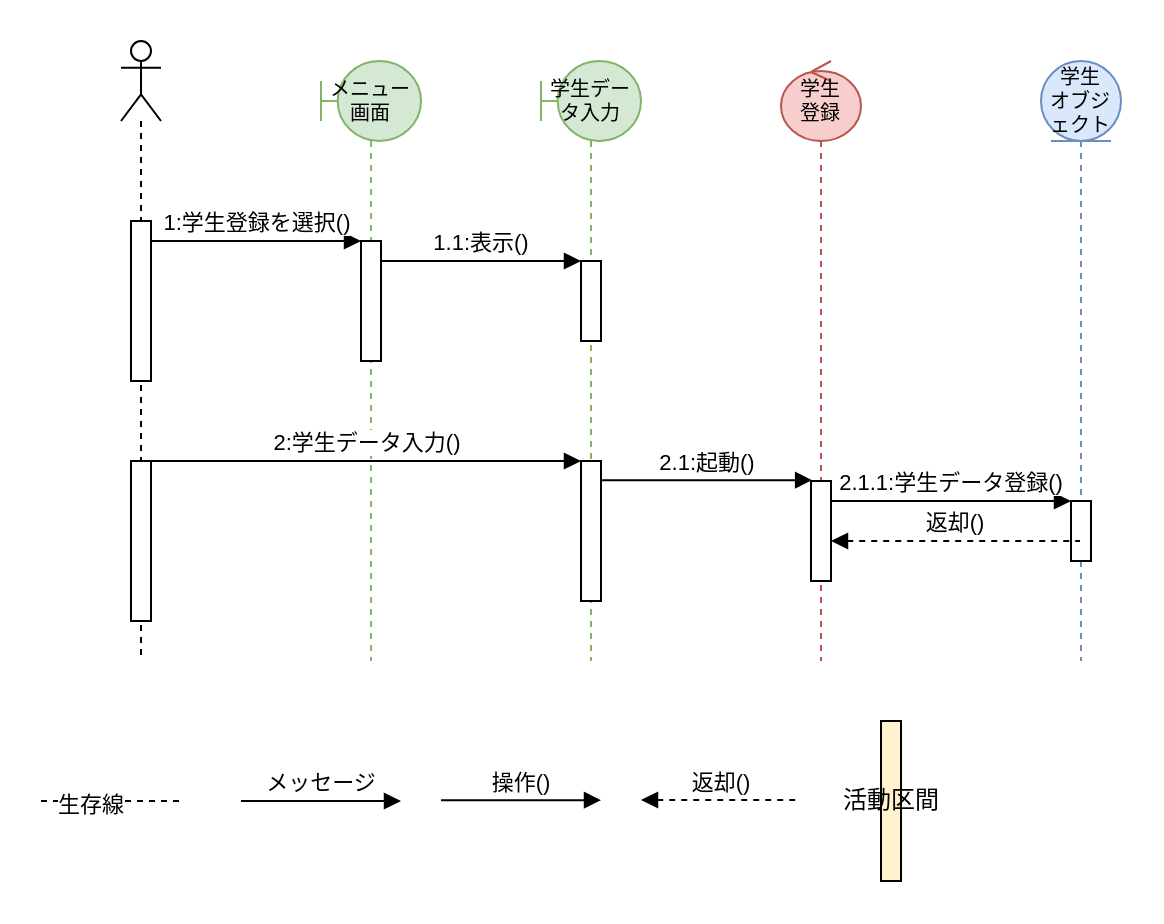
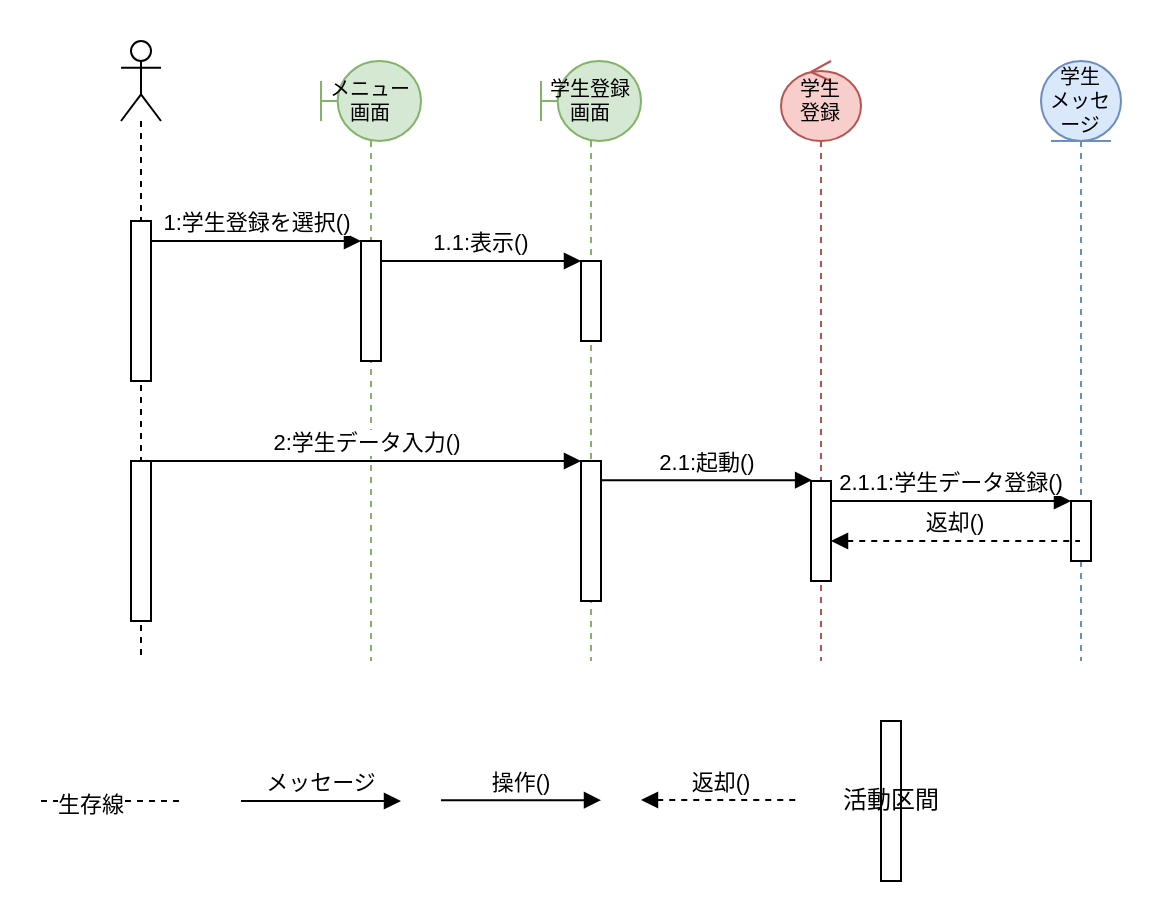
node "学生データ入力": label "学生データ入力" -> "学生登録画面"
node "学生 オブジェクト": label "学生 オブジェクト" -> "学生 メッセージ"
node "活動区間": fillcolor #fff2cc -> #ffffff
